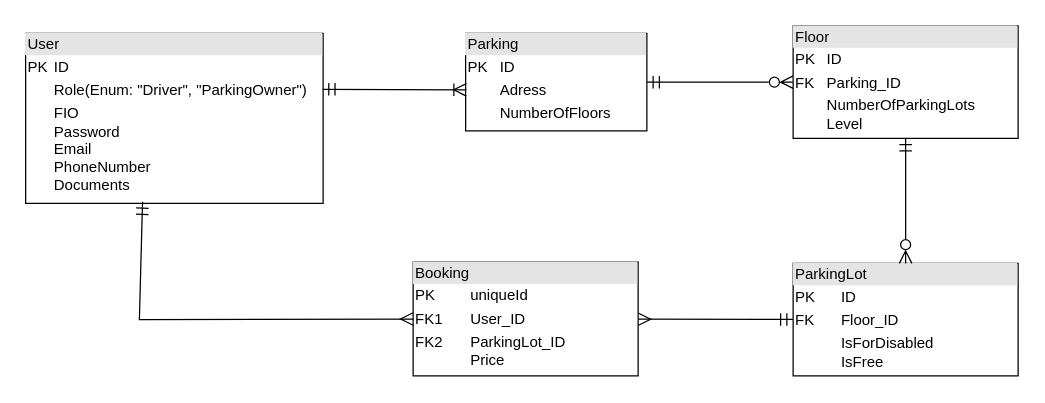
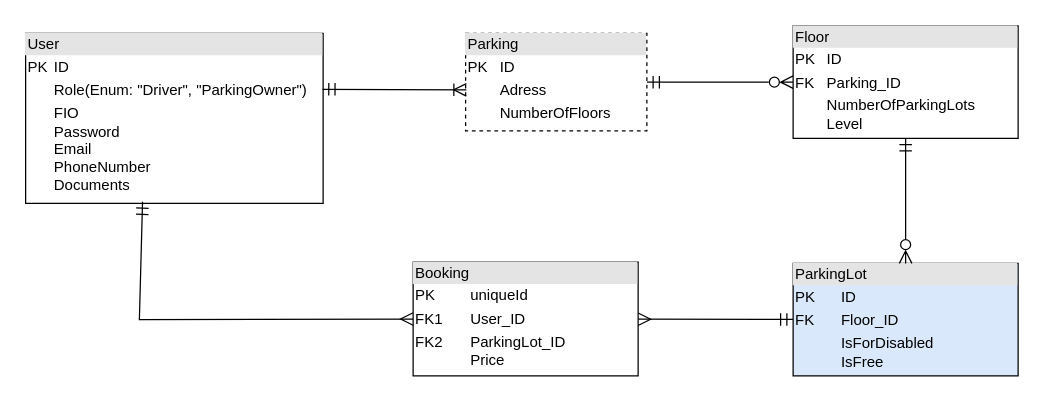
node "Parking PK ID Adress NumberOfFloors": style solid -> dashed
node "ParkingLot PK ID FK Floor_ID IsForDisabled IsFree": fillcolor #ffffff -> #dae8fc
